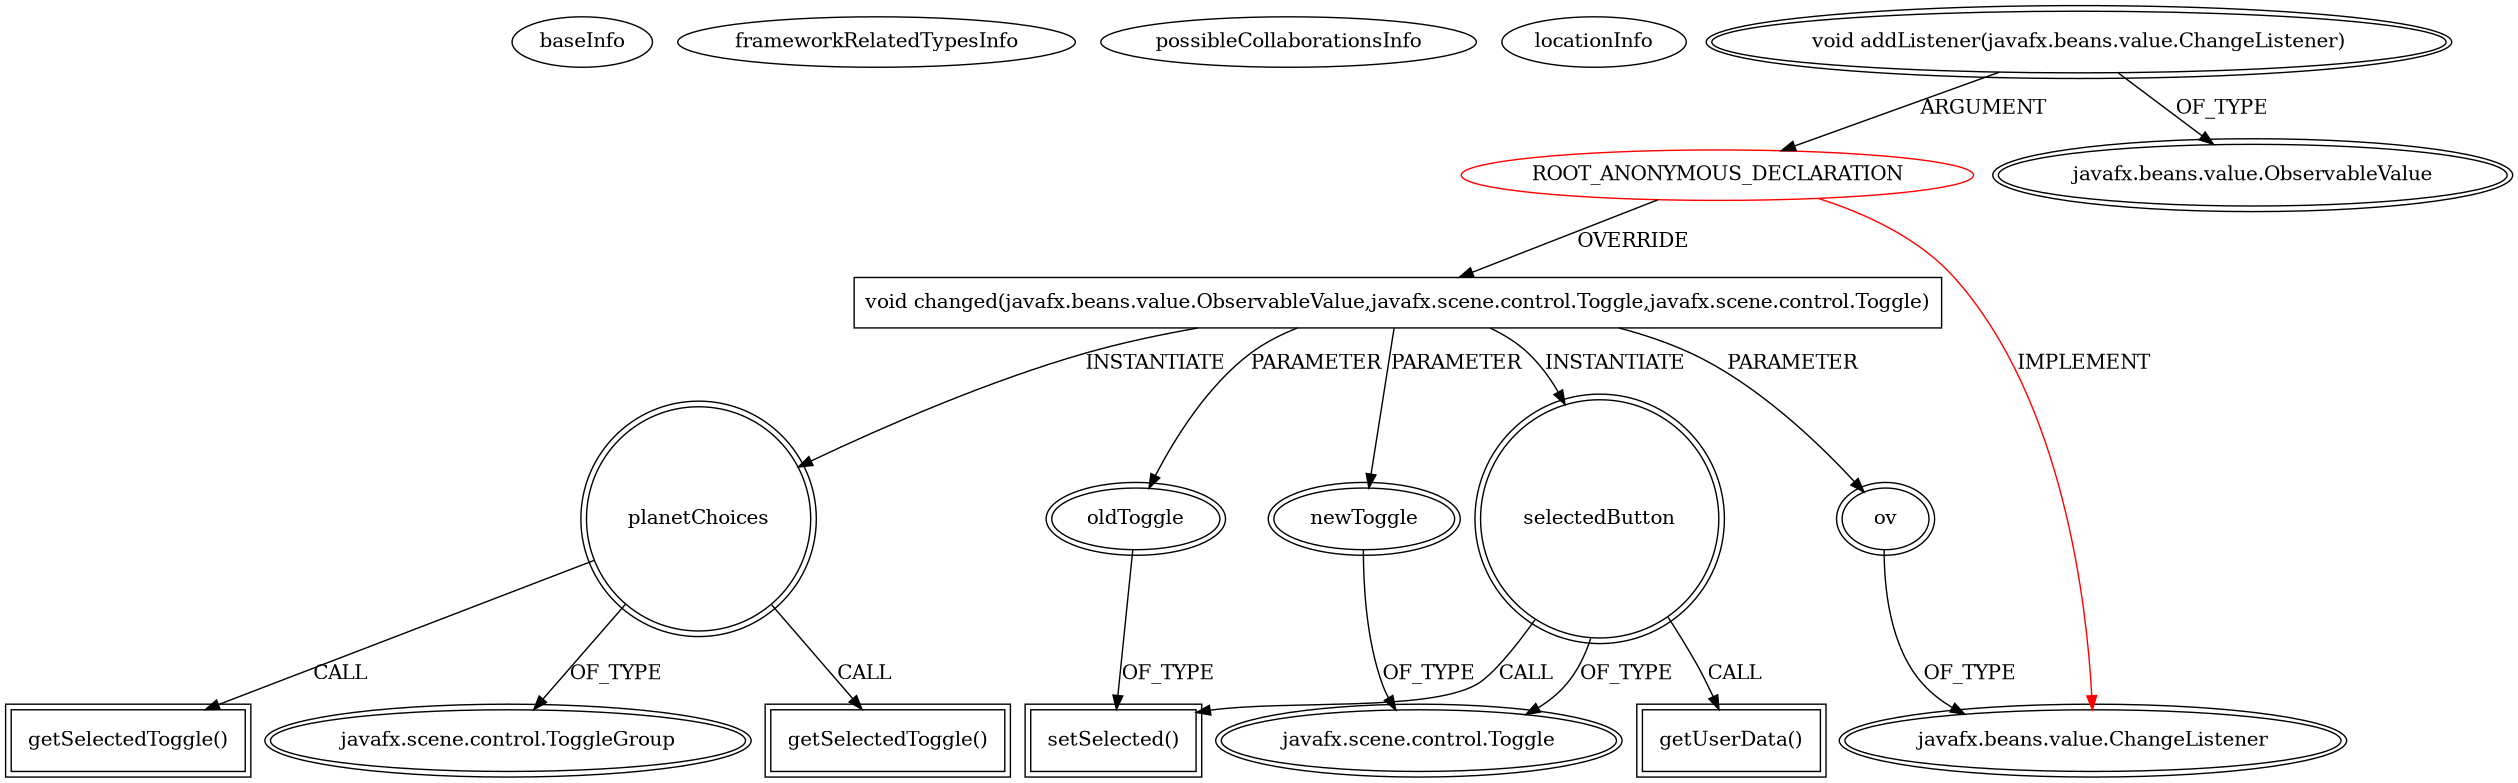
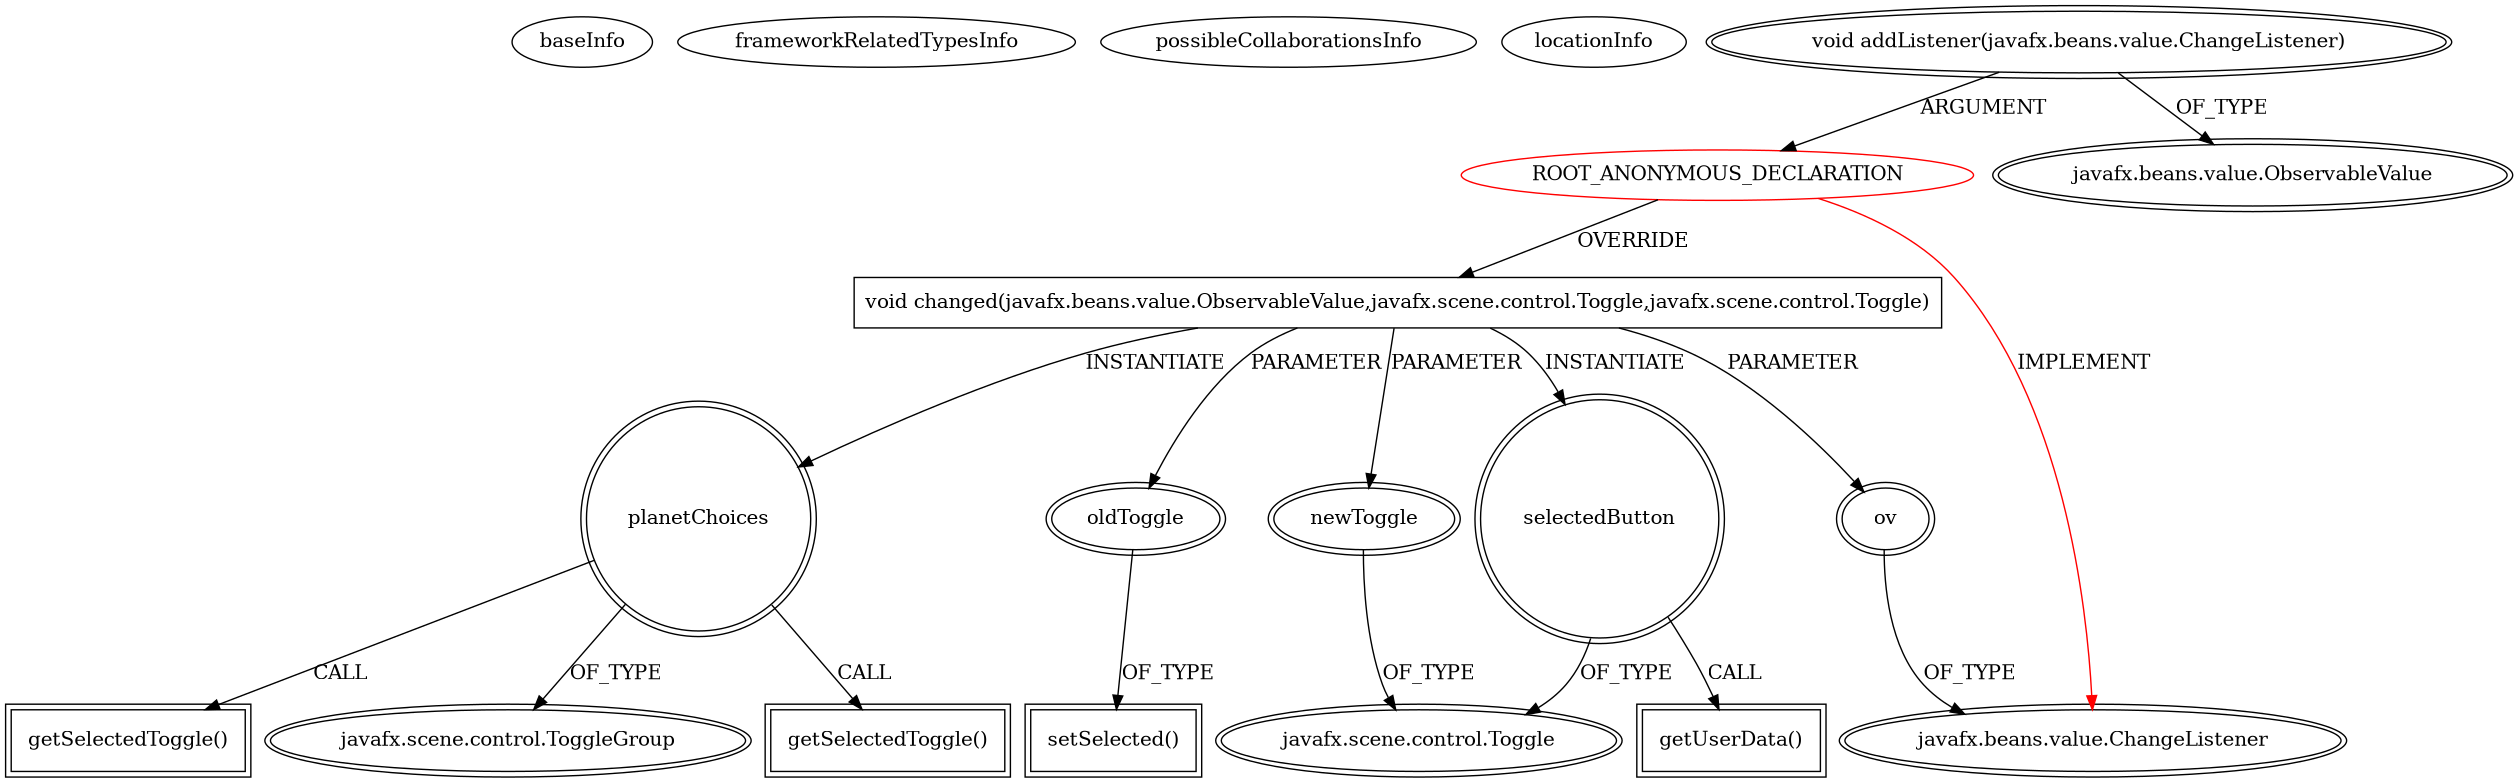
edge "selectedButton" -> "setSelected()": removed, label "CALL"
